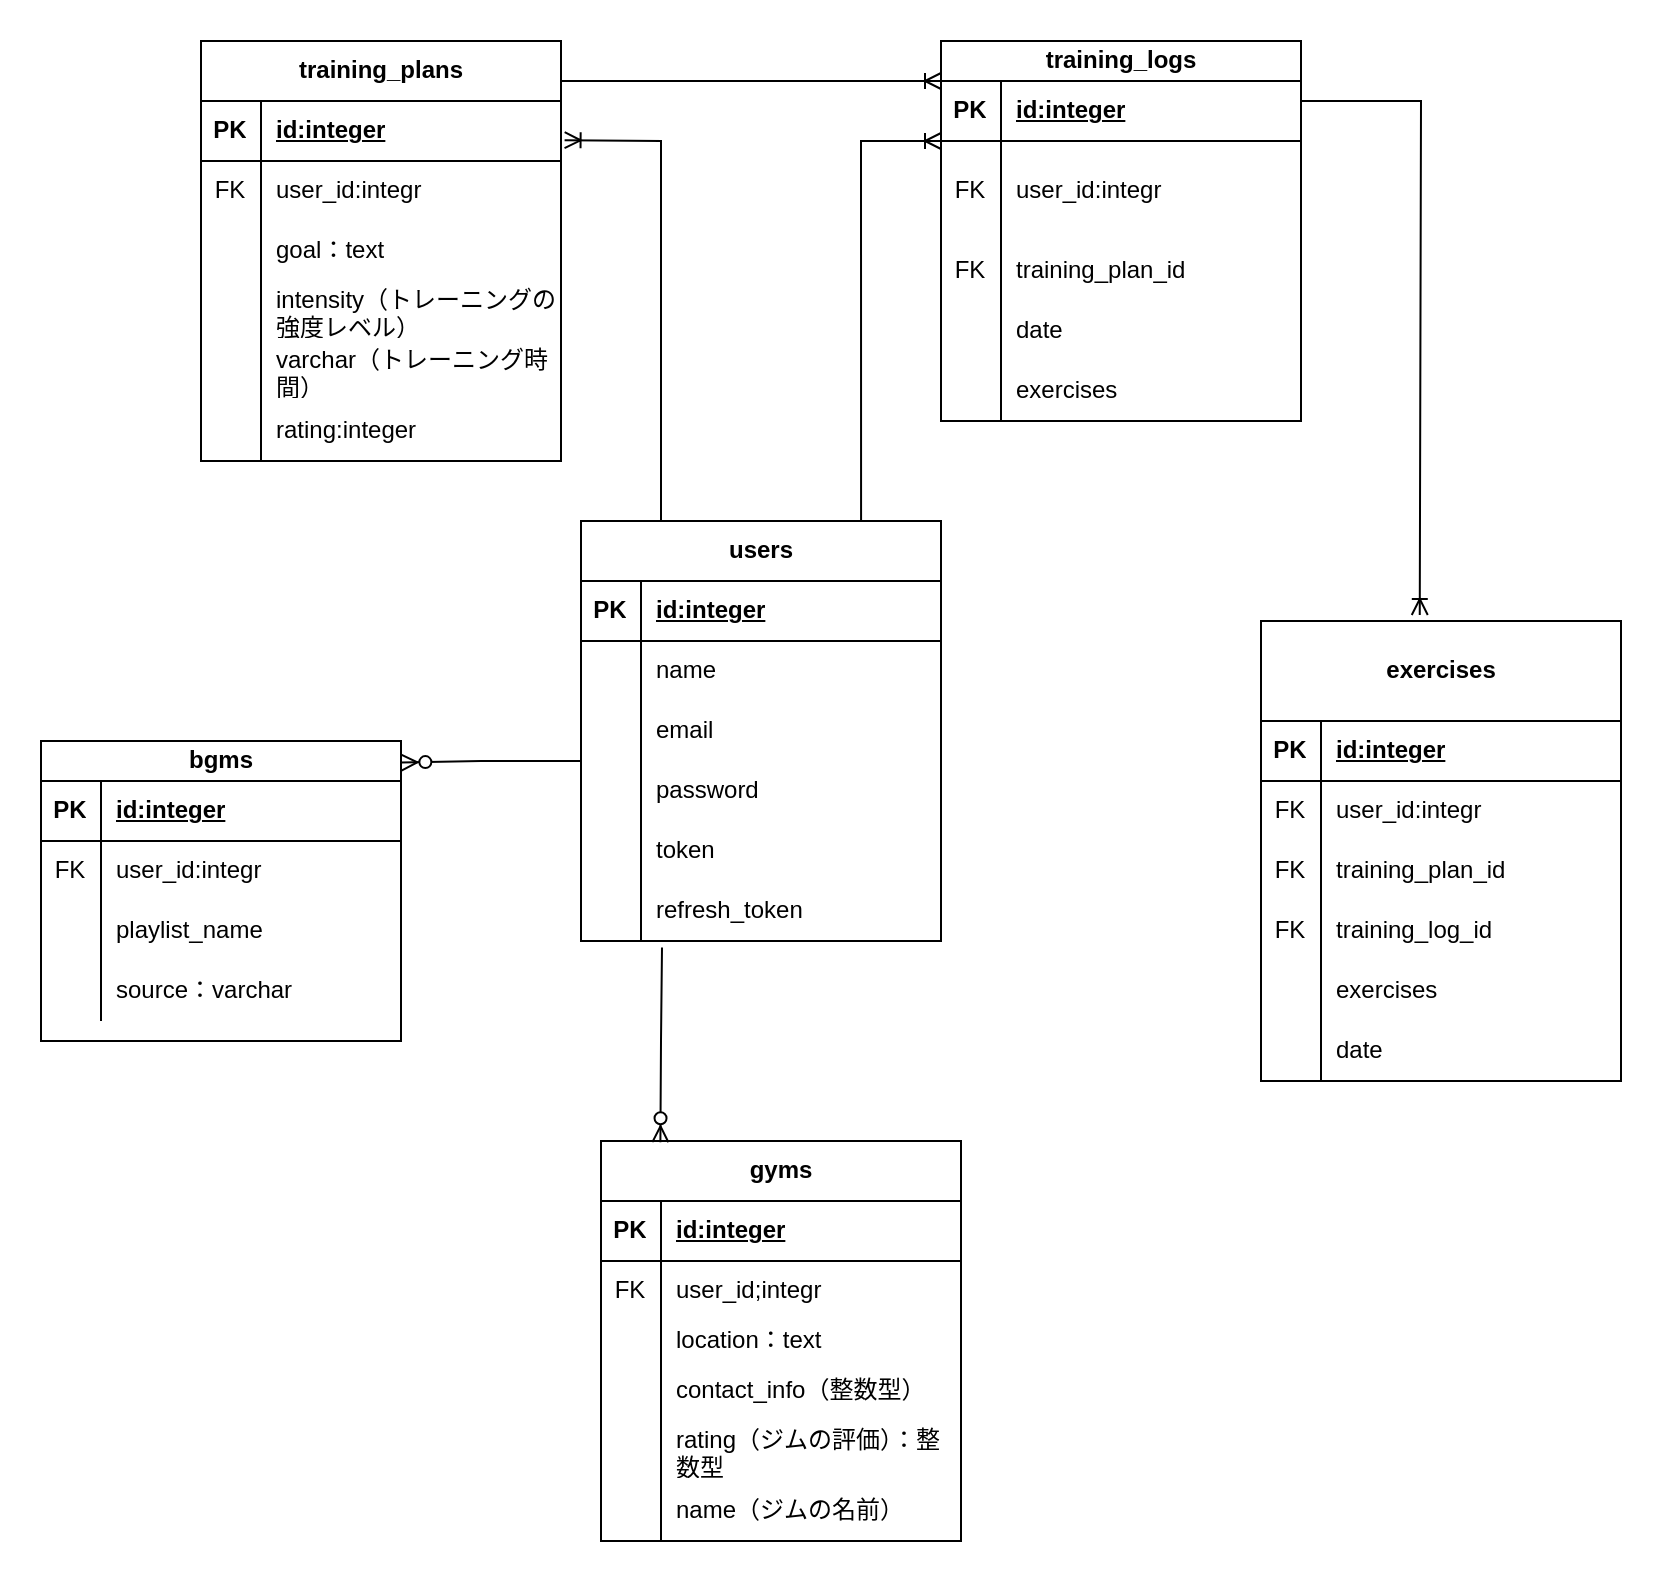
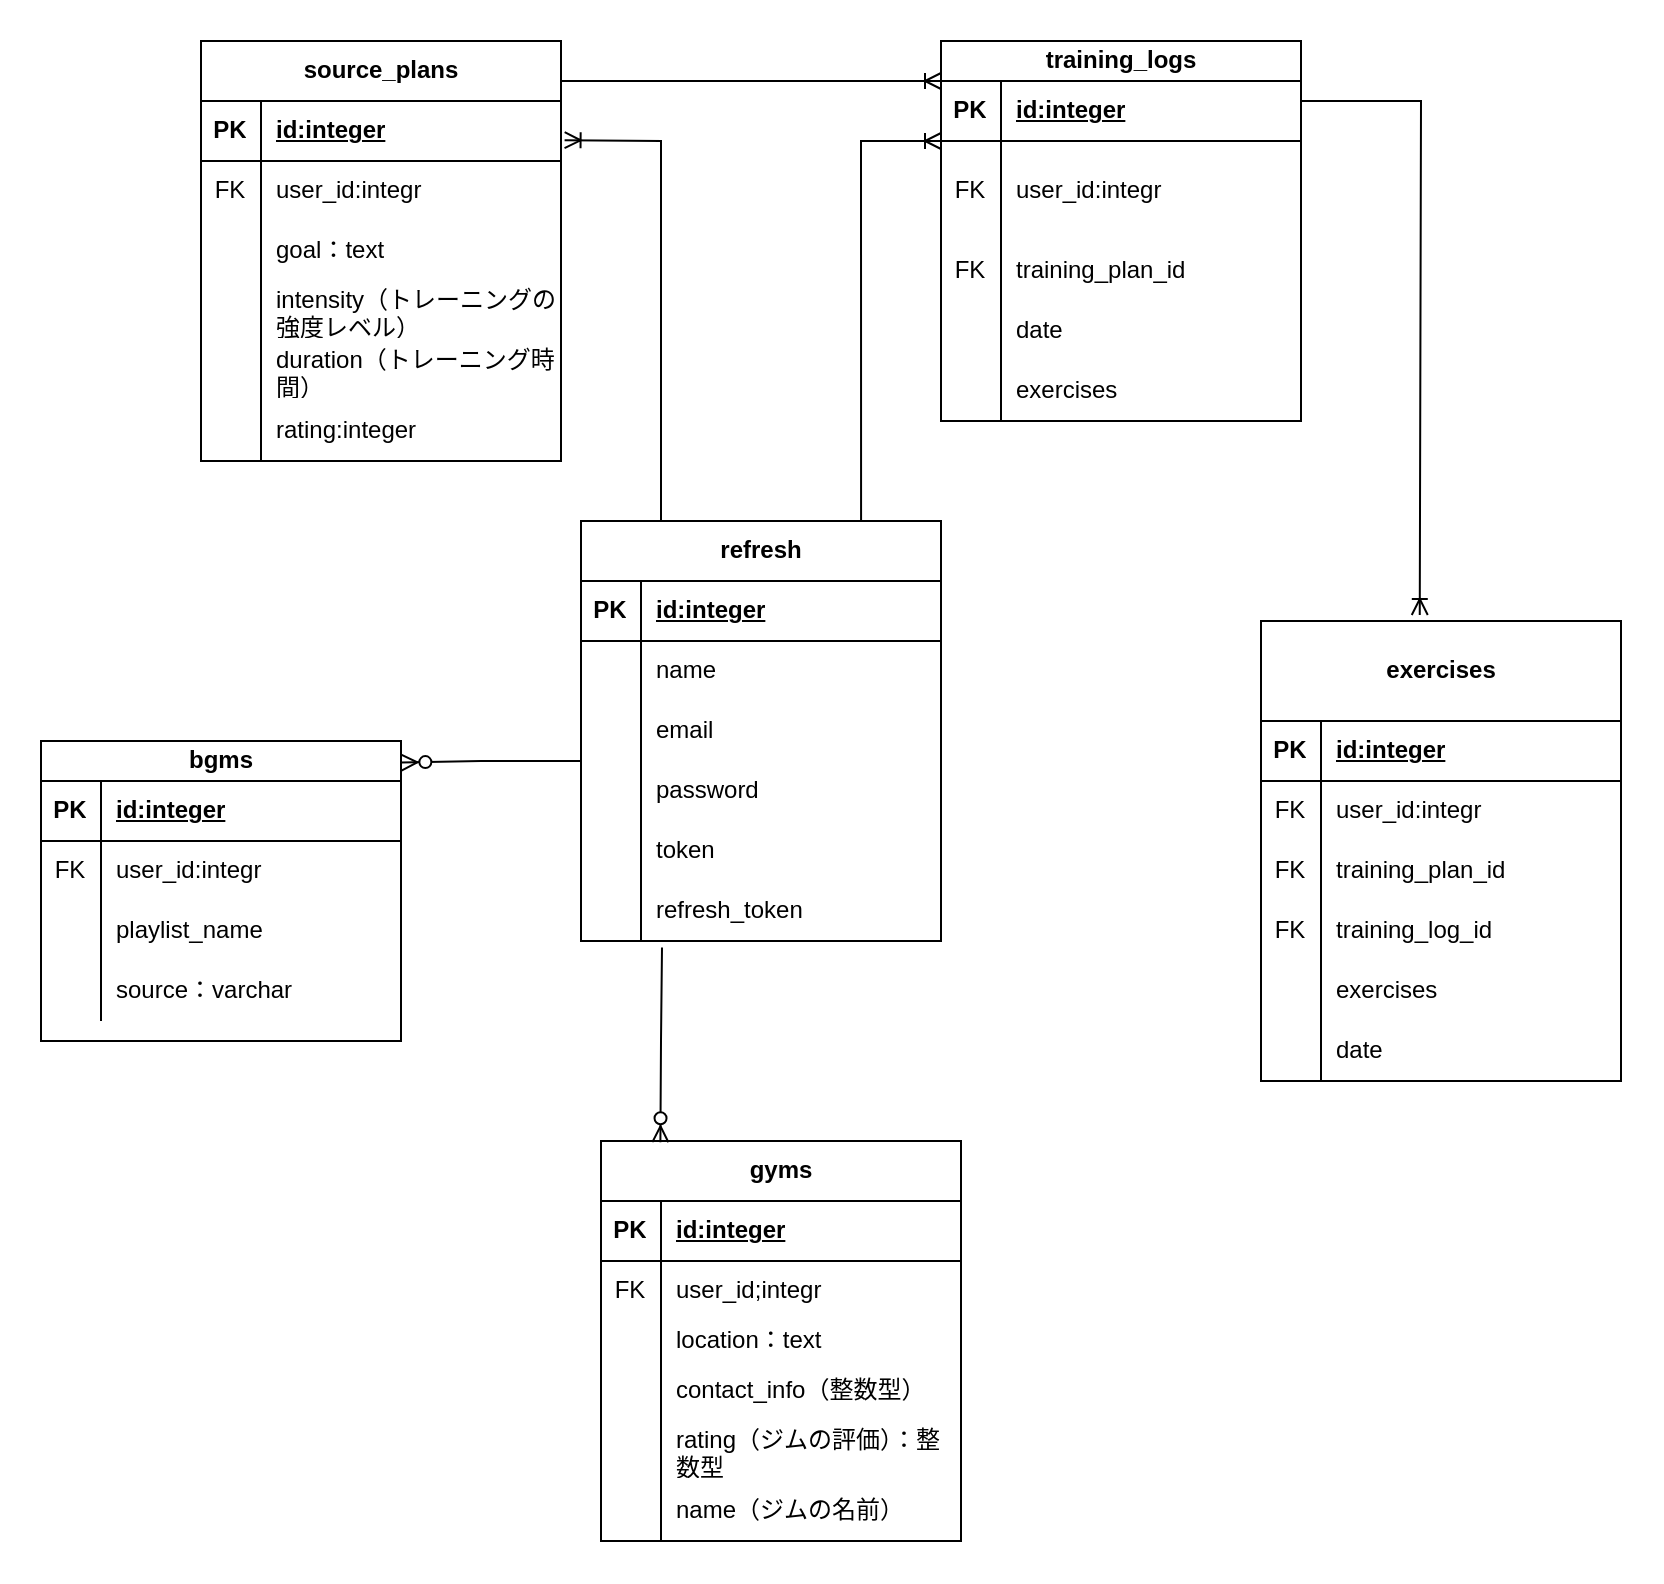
node "training_plans": label "training_plans" -> "source_plans"
node "varchar（トレーニング時間）": label "varchar（トレーニング時間）" -> "duration（トレーニング時間）"
node "users": label "users" -> "refresh"
